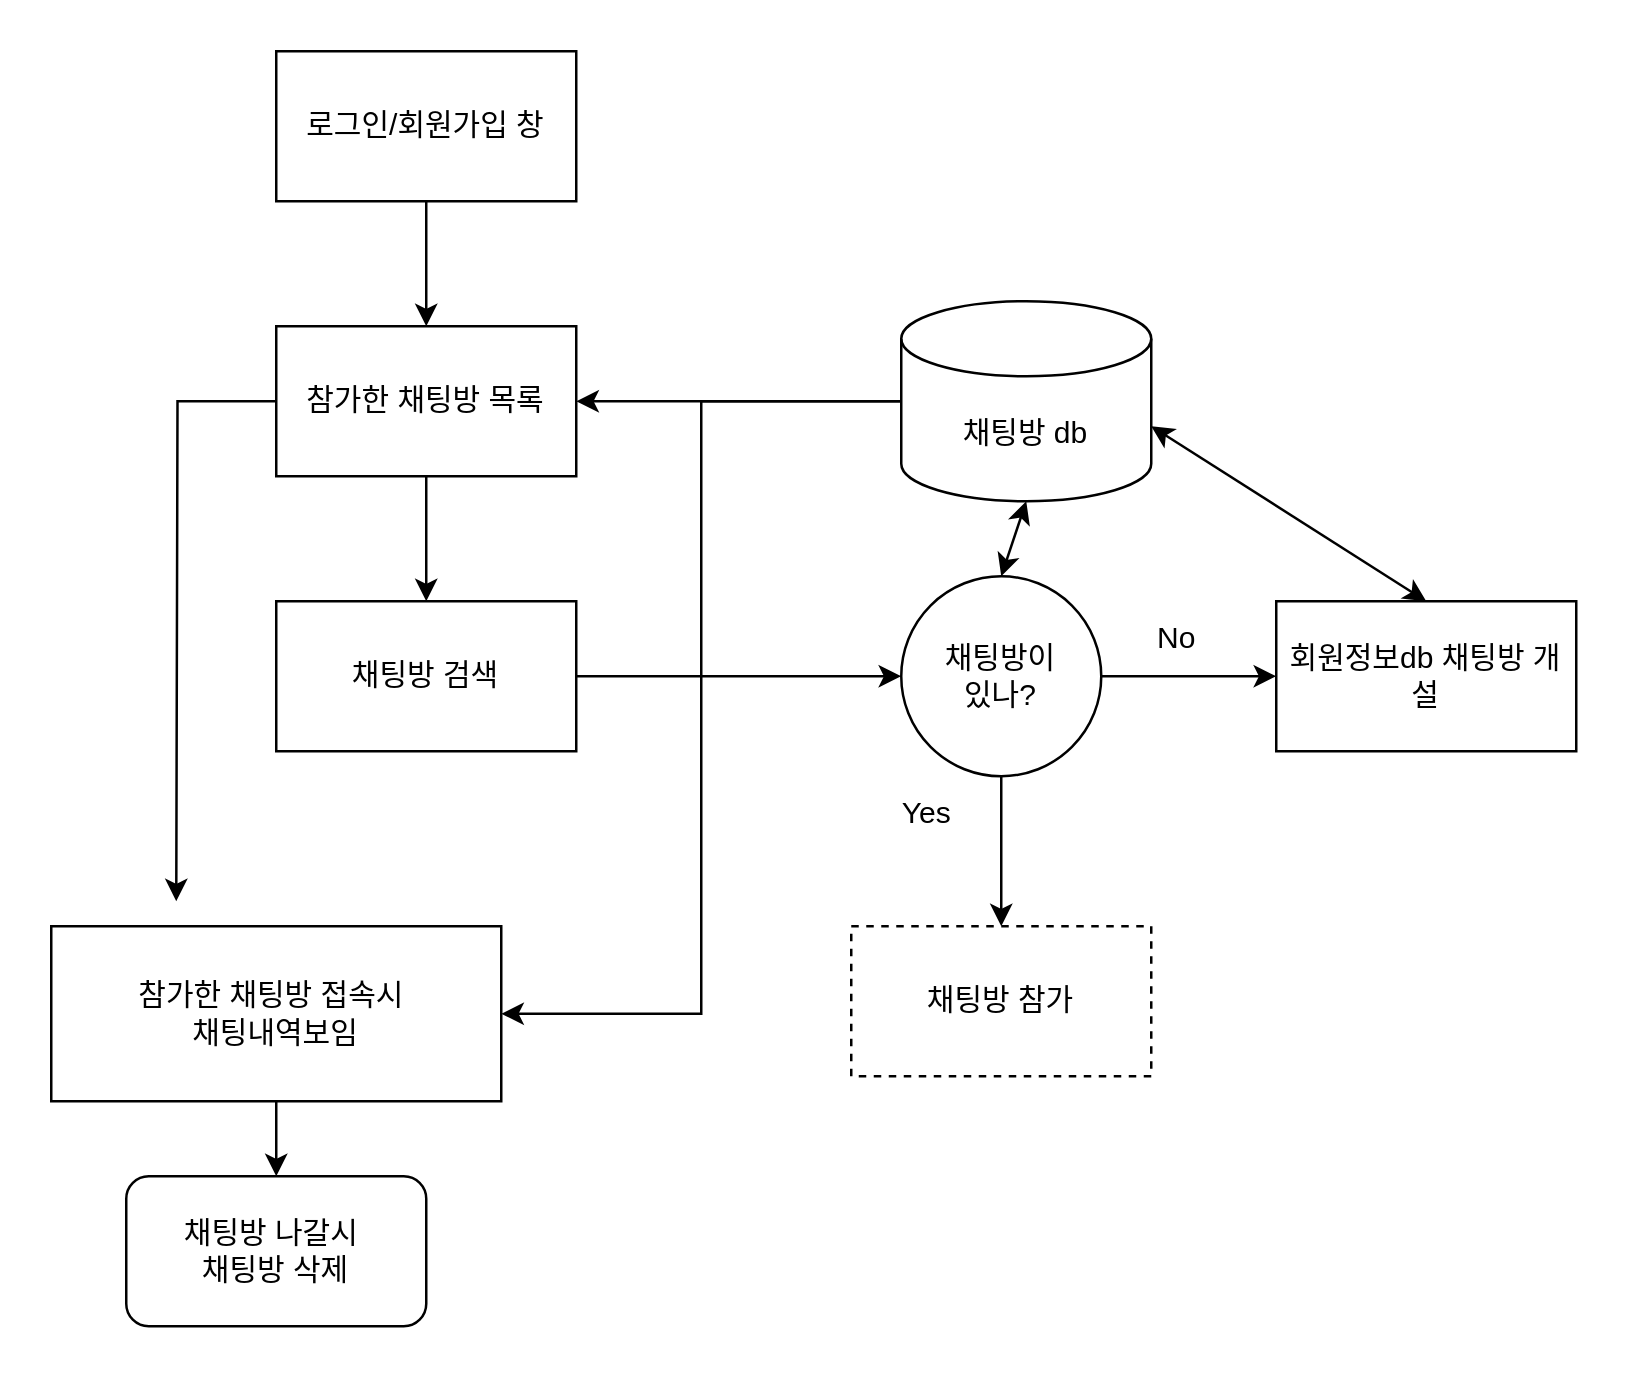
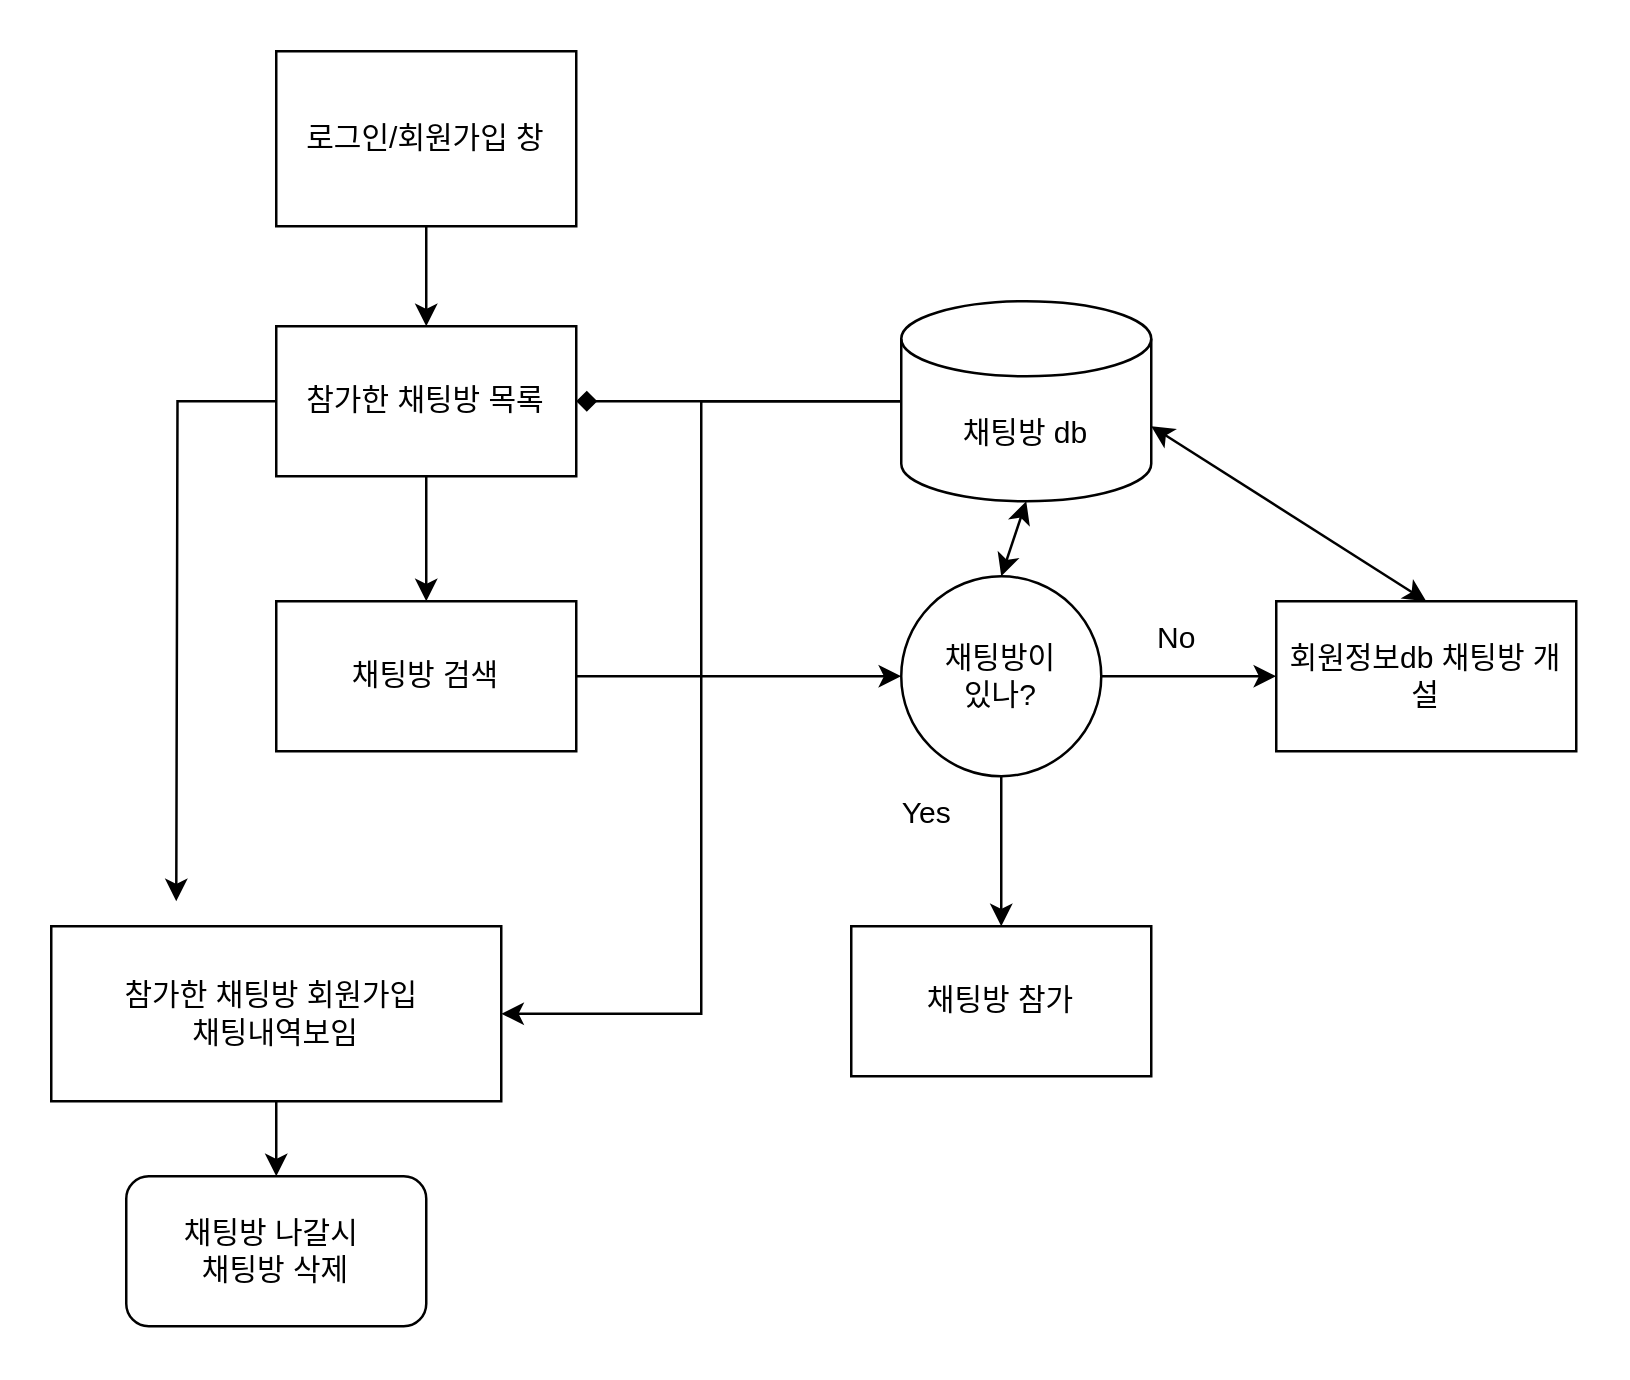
node "로그인/회원가입 창": size 300x150 -> 300x175
edge "채팅방 db" -> "참가한 채팅방 목록": arrowhead classic -> diamond
node "채팅방 참가": style dashed -> solid
node "참가한 채팅방 접속시 채팅내역보임": label "참가한 채팅방 접속시 채팅내역보임" -> "참가한 채팅방 회원가입 채팅내역보임"
